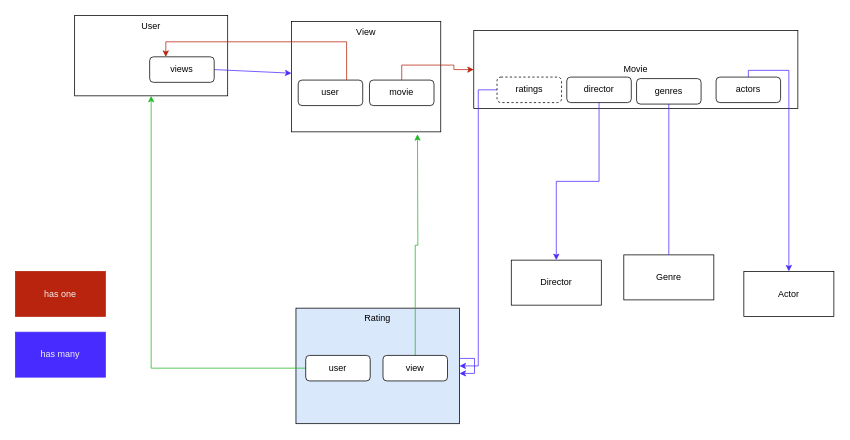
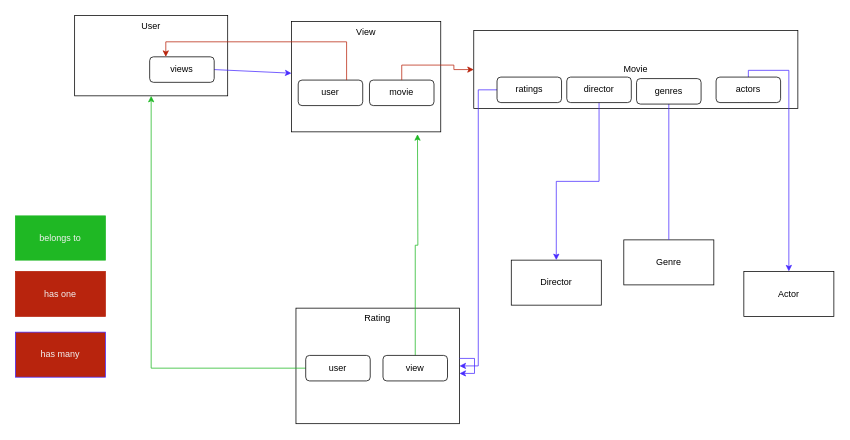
node "ratings": style dashed -> solid
node "belongs to": added
node "Genre": moved (669, 277) -> (669, 262)
node "has many": fillcolor #482bff -> #b8240d
node "Rating": fillcolor #dae8fc -> #ffffff
